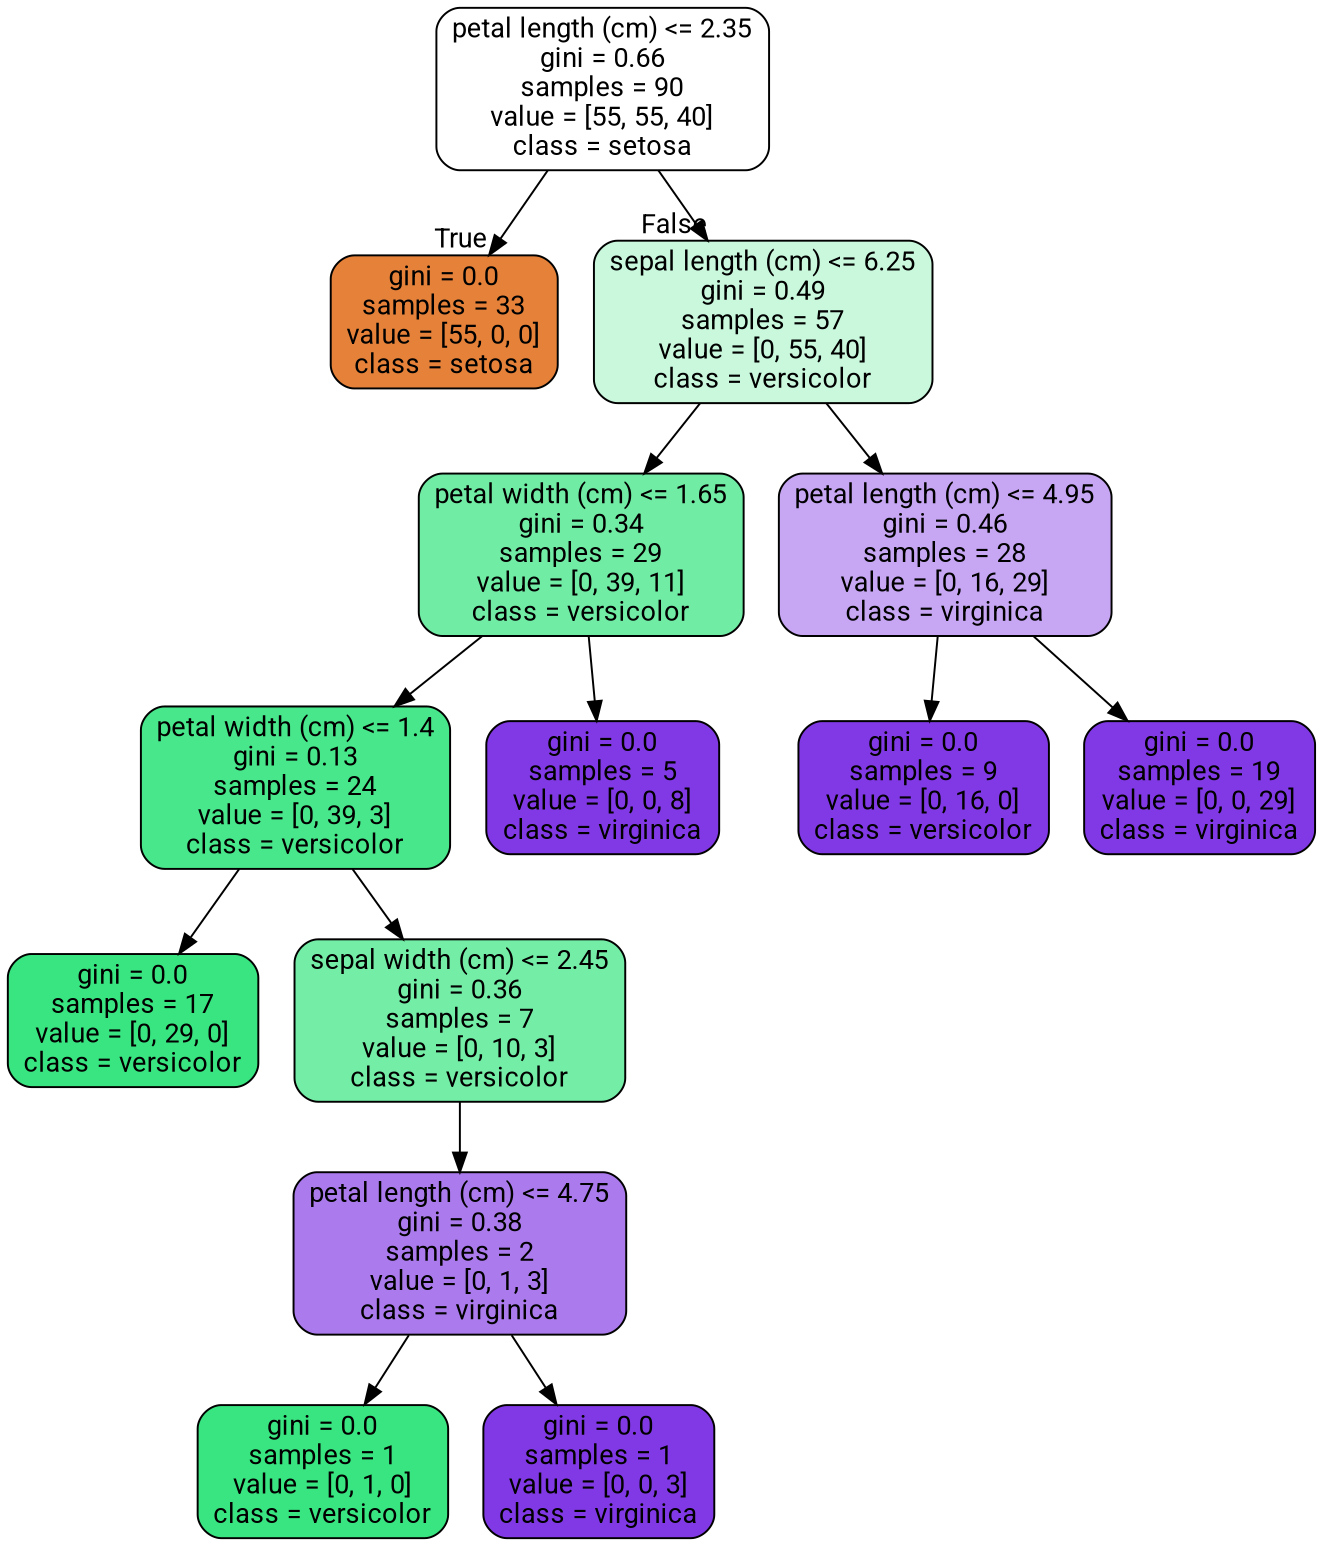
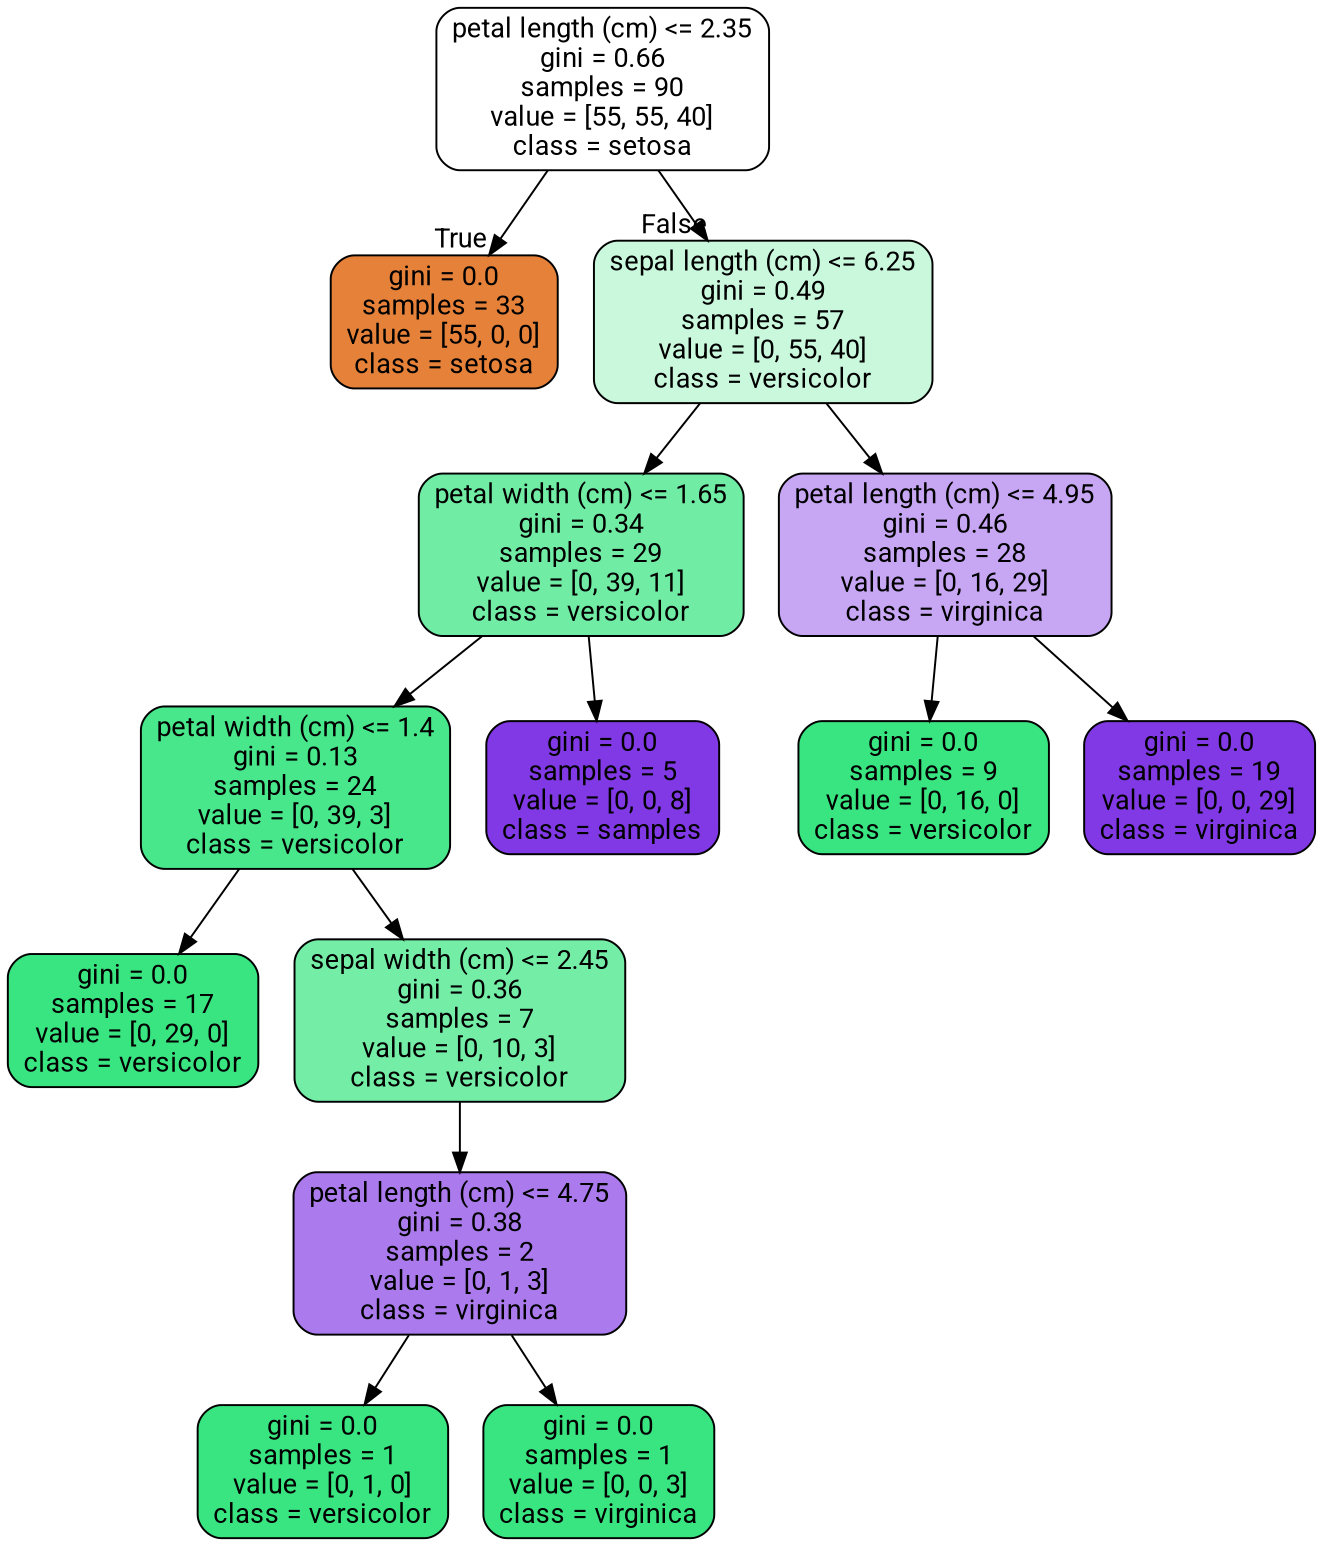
node "gini = 0.0 samples = 5 value = [0, 0, 8] class = virginica": label "gini = 0.0 samples = 5 value = [0, 0, 8] class = virginica" -> "gini = 0.0 samples = 5 value = [0, 0, 8] class = samples"
node "gini = 0.0 samples = 9 value = [0, 16, 0] class = versicolor": fillcolor #8139e5 -> #39e581
node "gini = 0.0 samples = 1 value = [0, 0, 3] class = virginica": fillcolor #8139e5 -> #39e581
